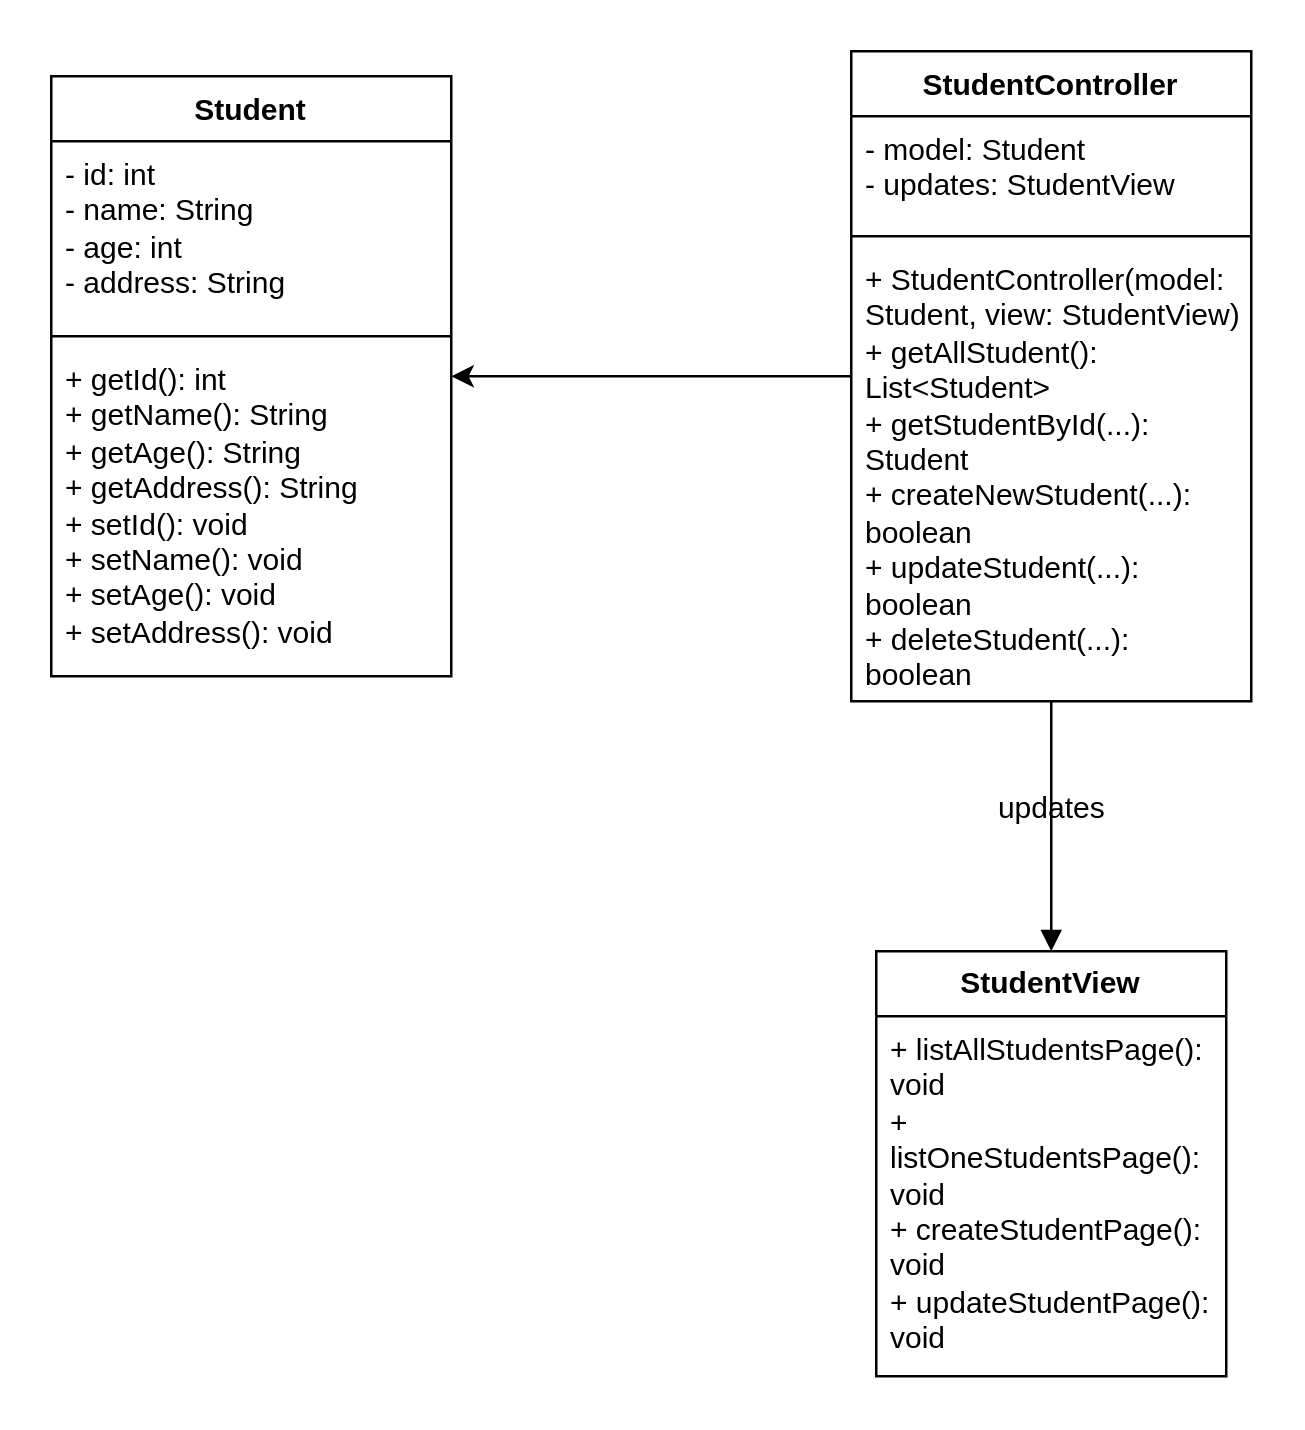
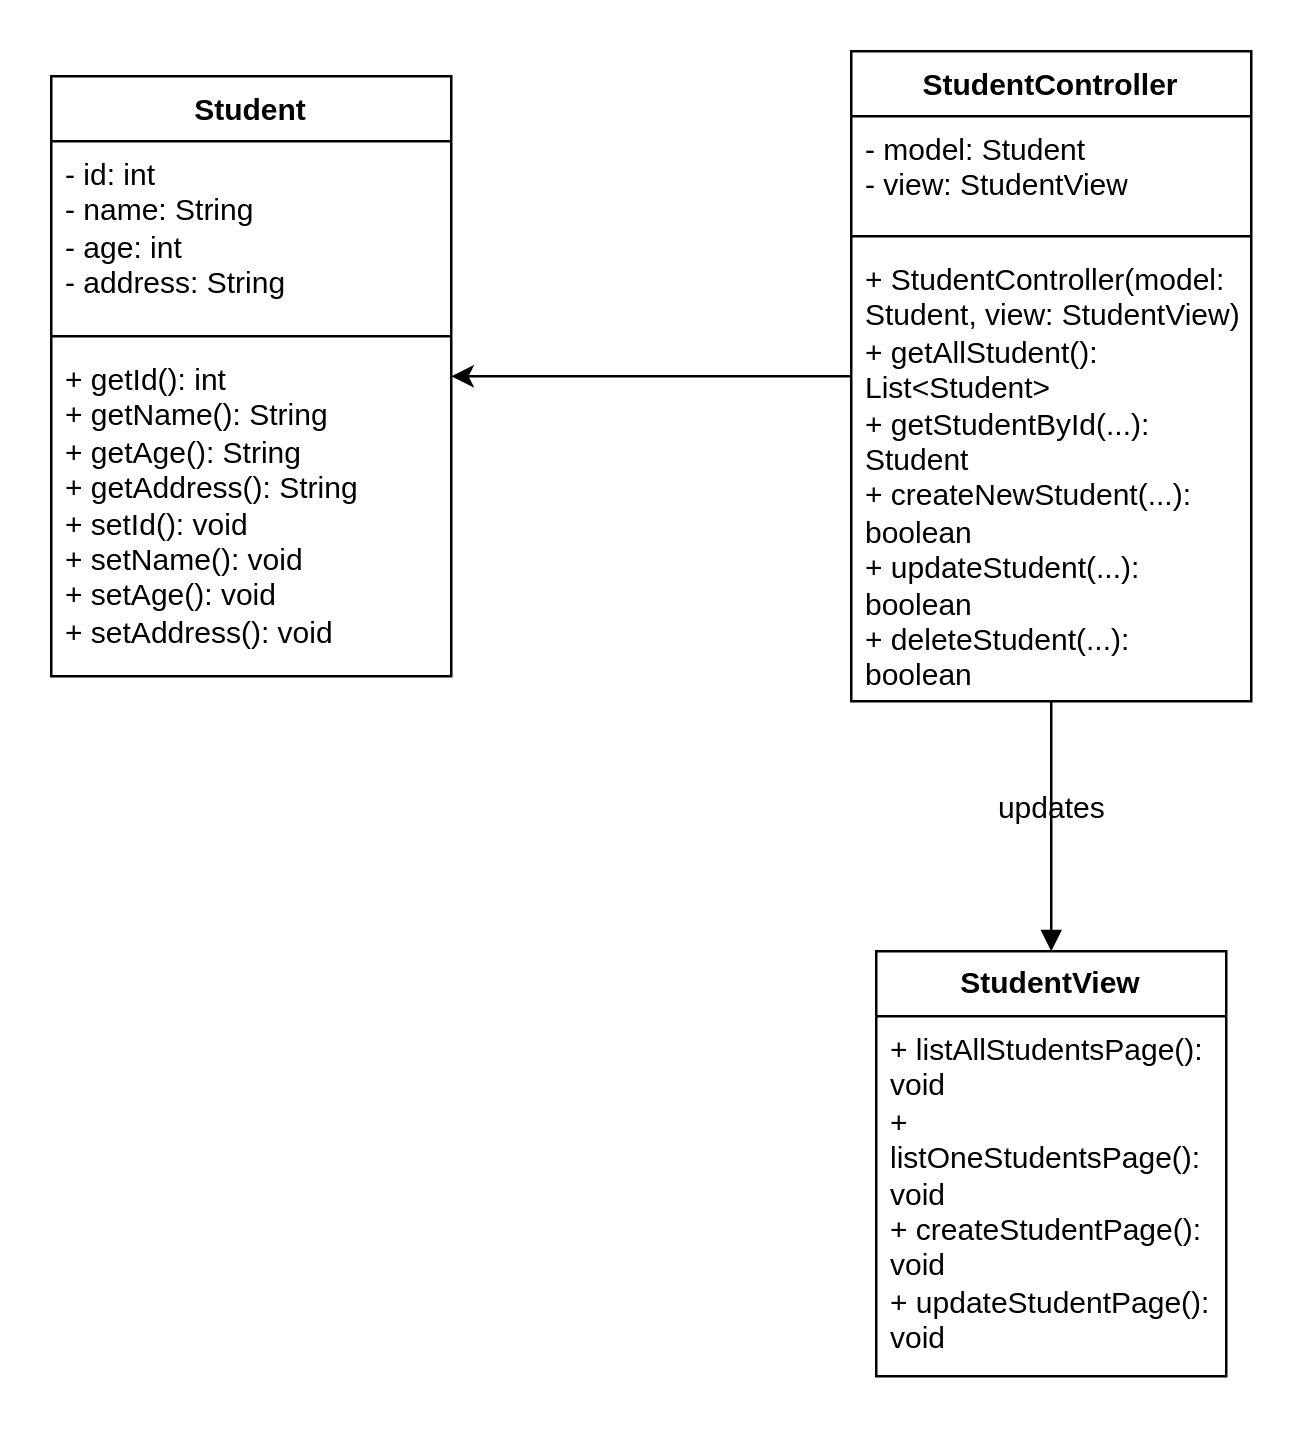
node "- model: Student - updates: StudentView": label "- model: Student - updates: StudentView" -> "- model: Student - view: StudentView"
